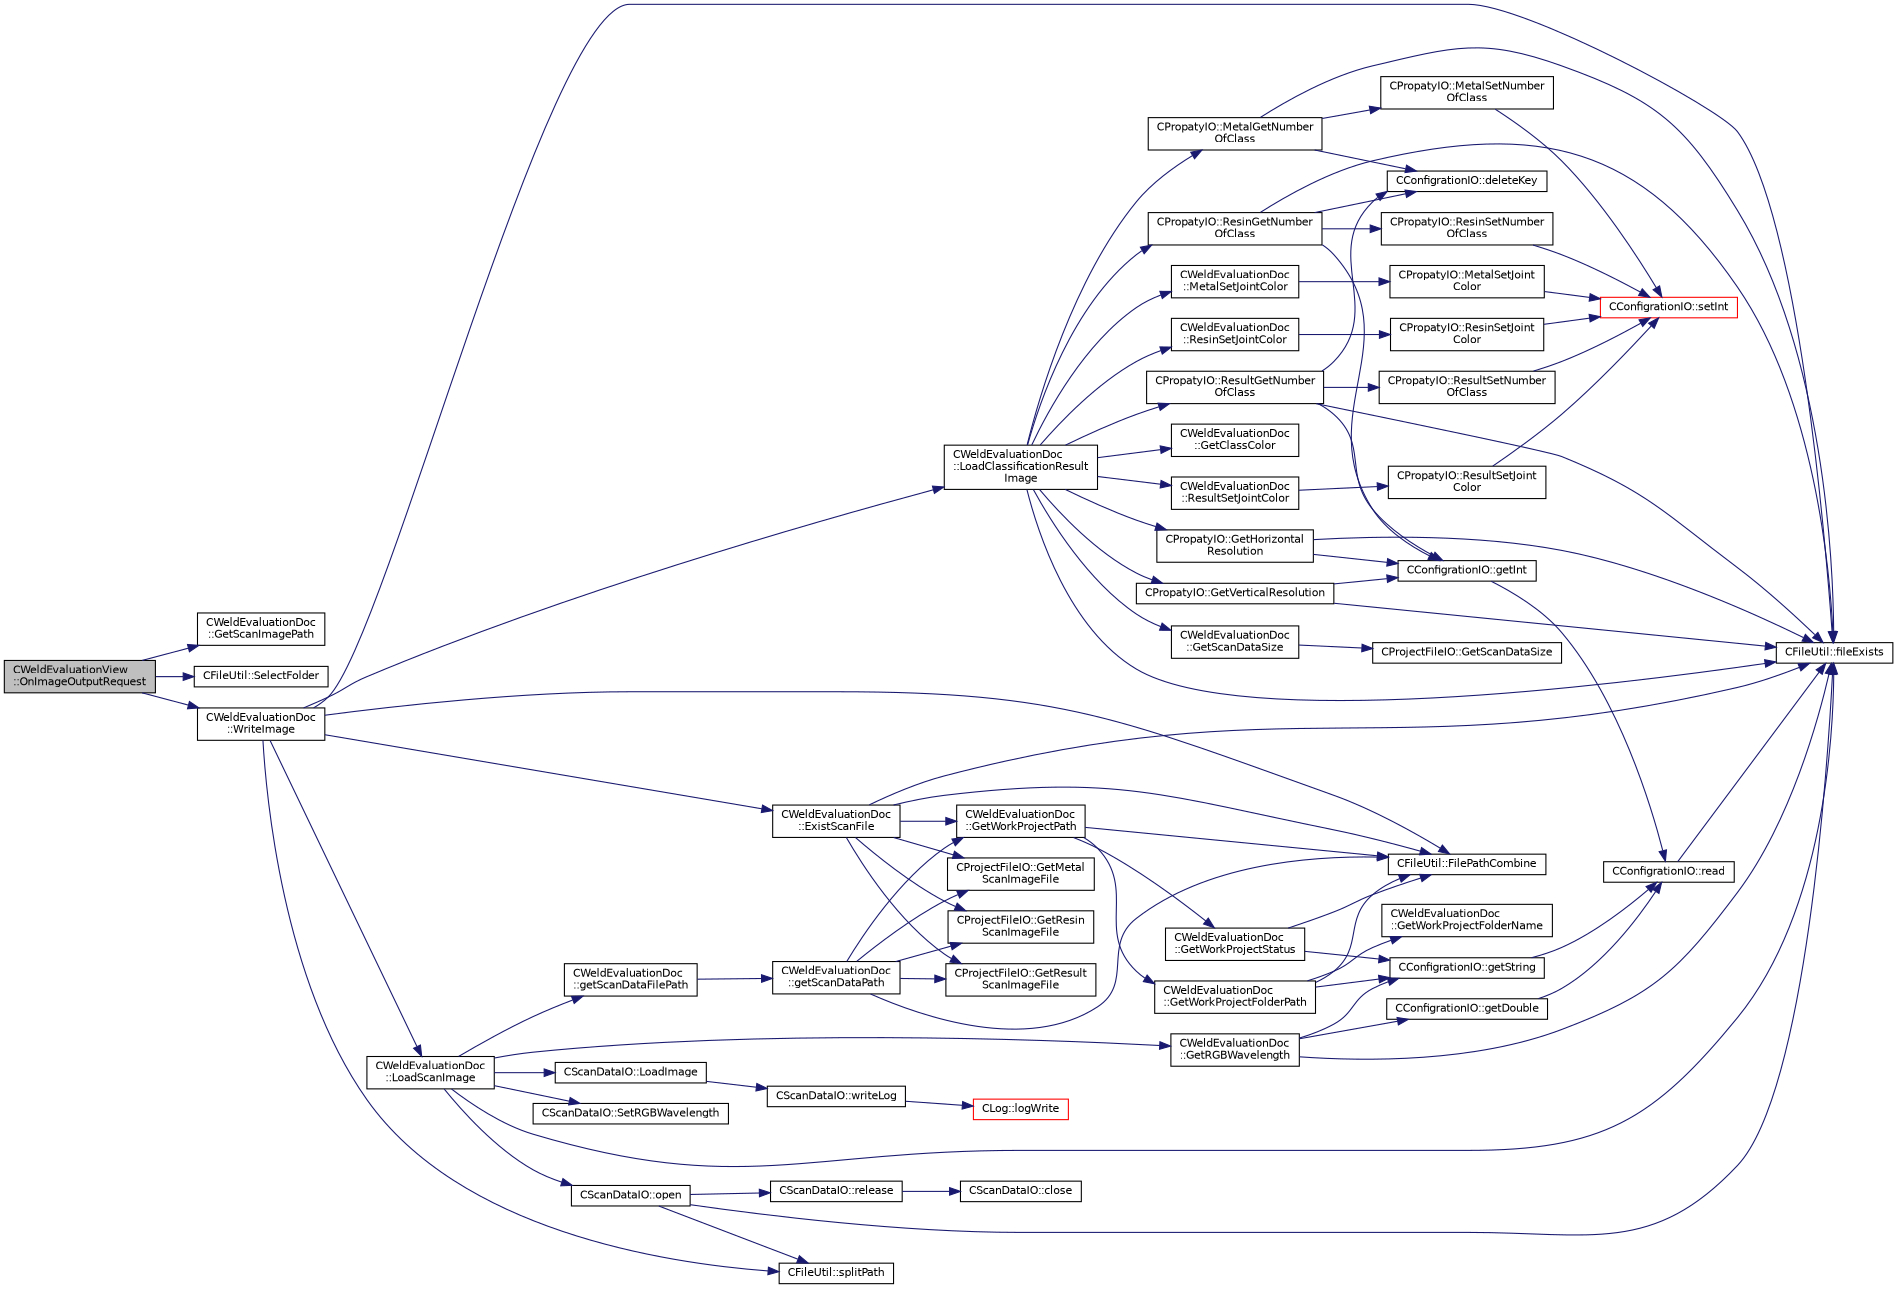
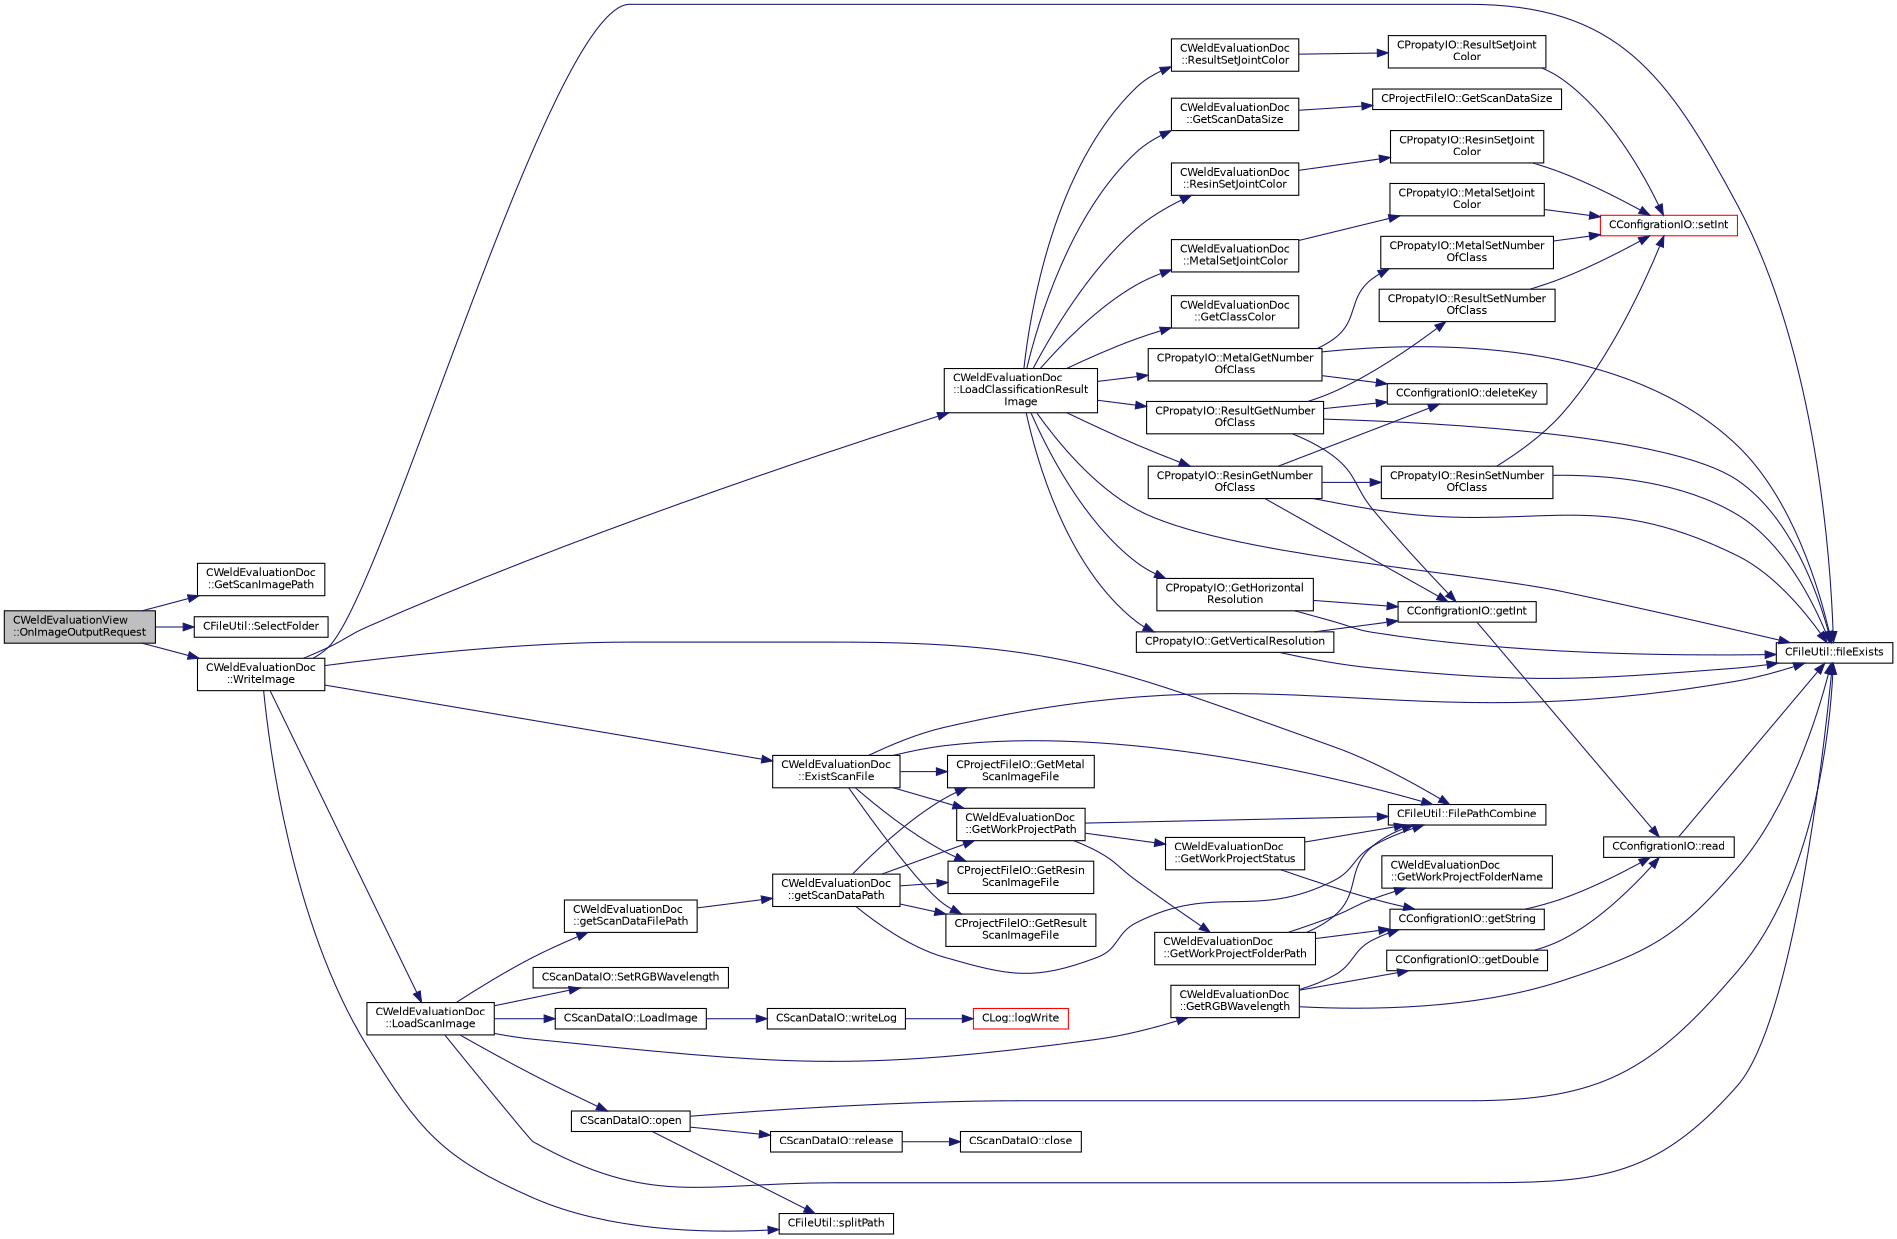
edge "CPropatyIO::ResinSetNumber OfClass" -> "CFileUtil::fileExists": added
